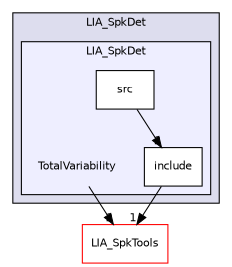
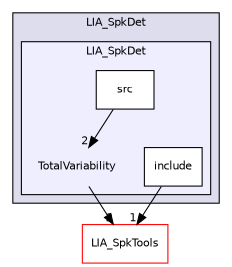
edge "src" -> "include": now "src" -> "TotalVariability"
